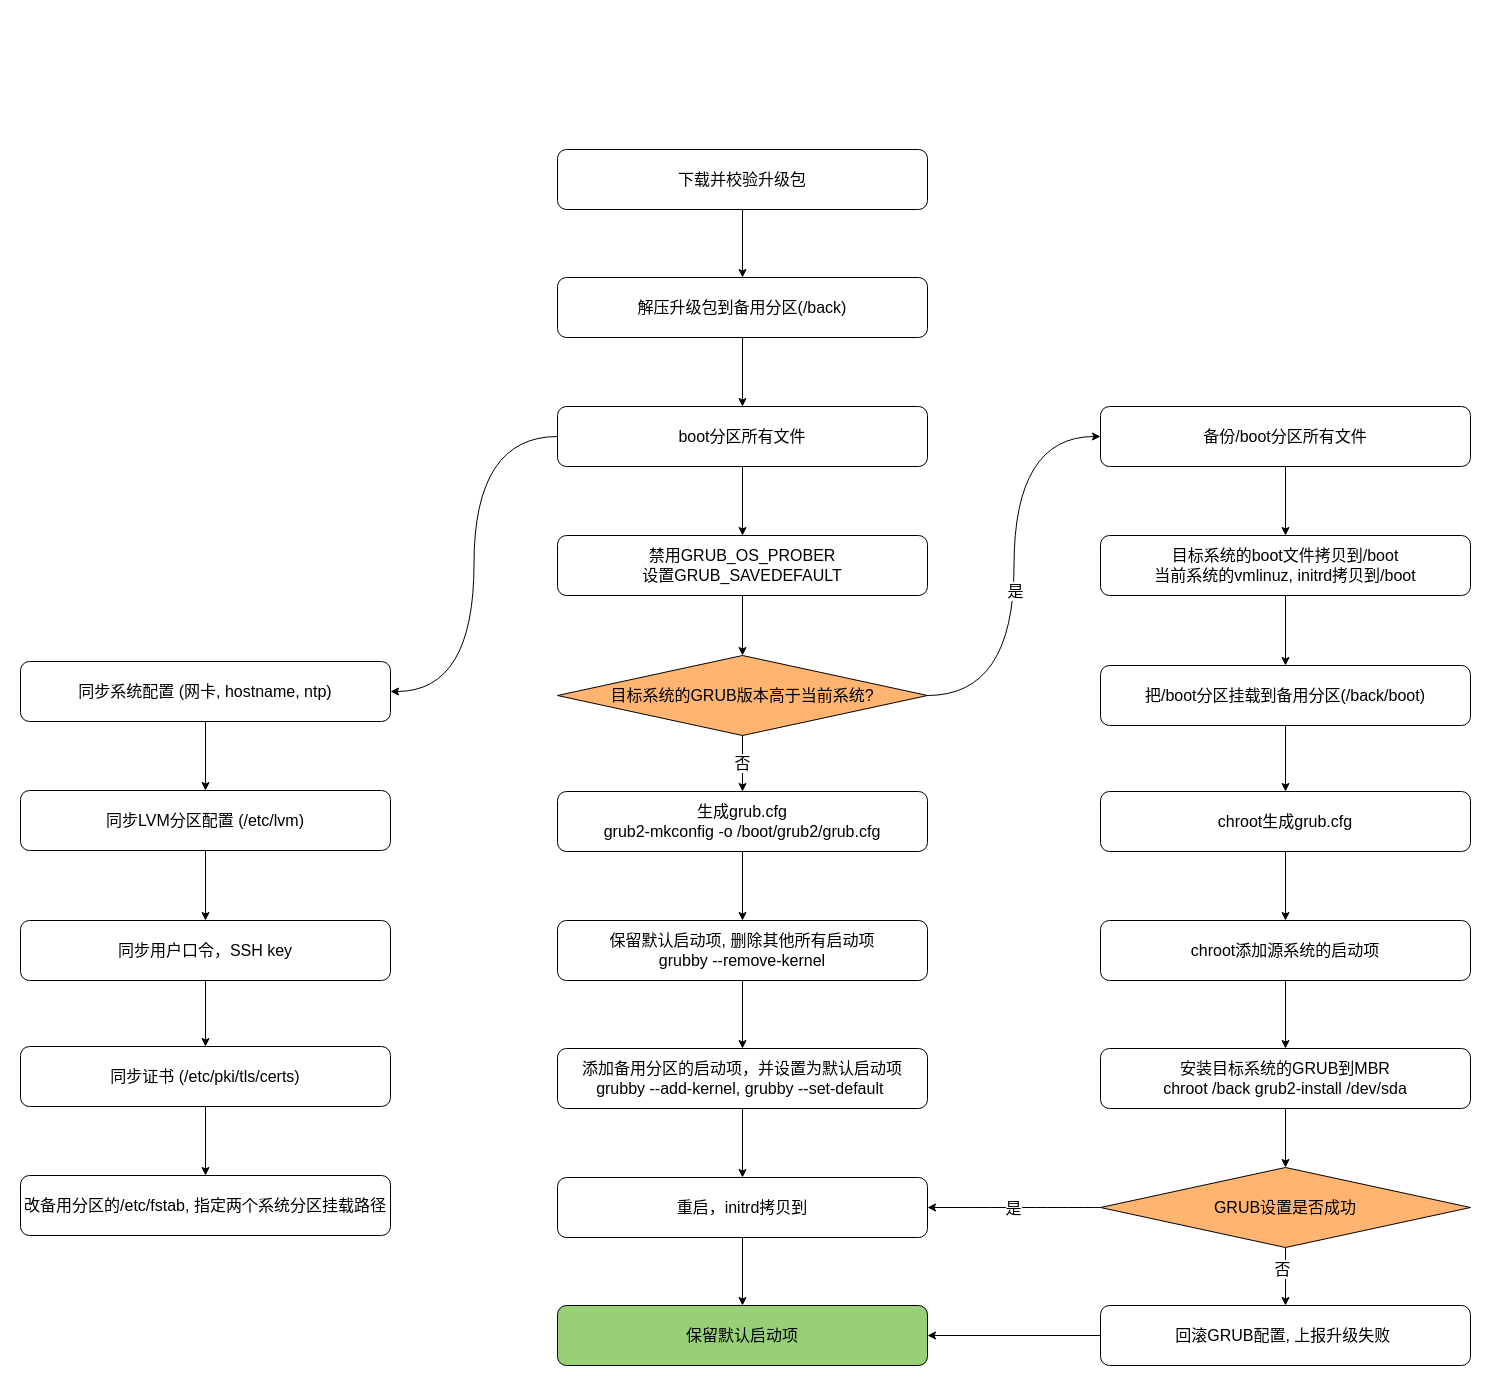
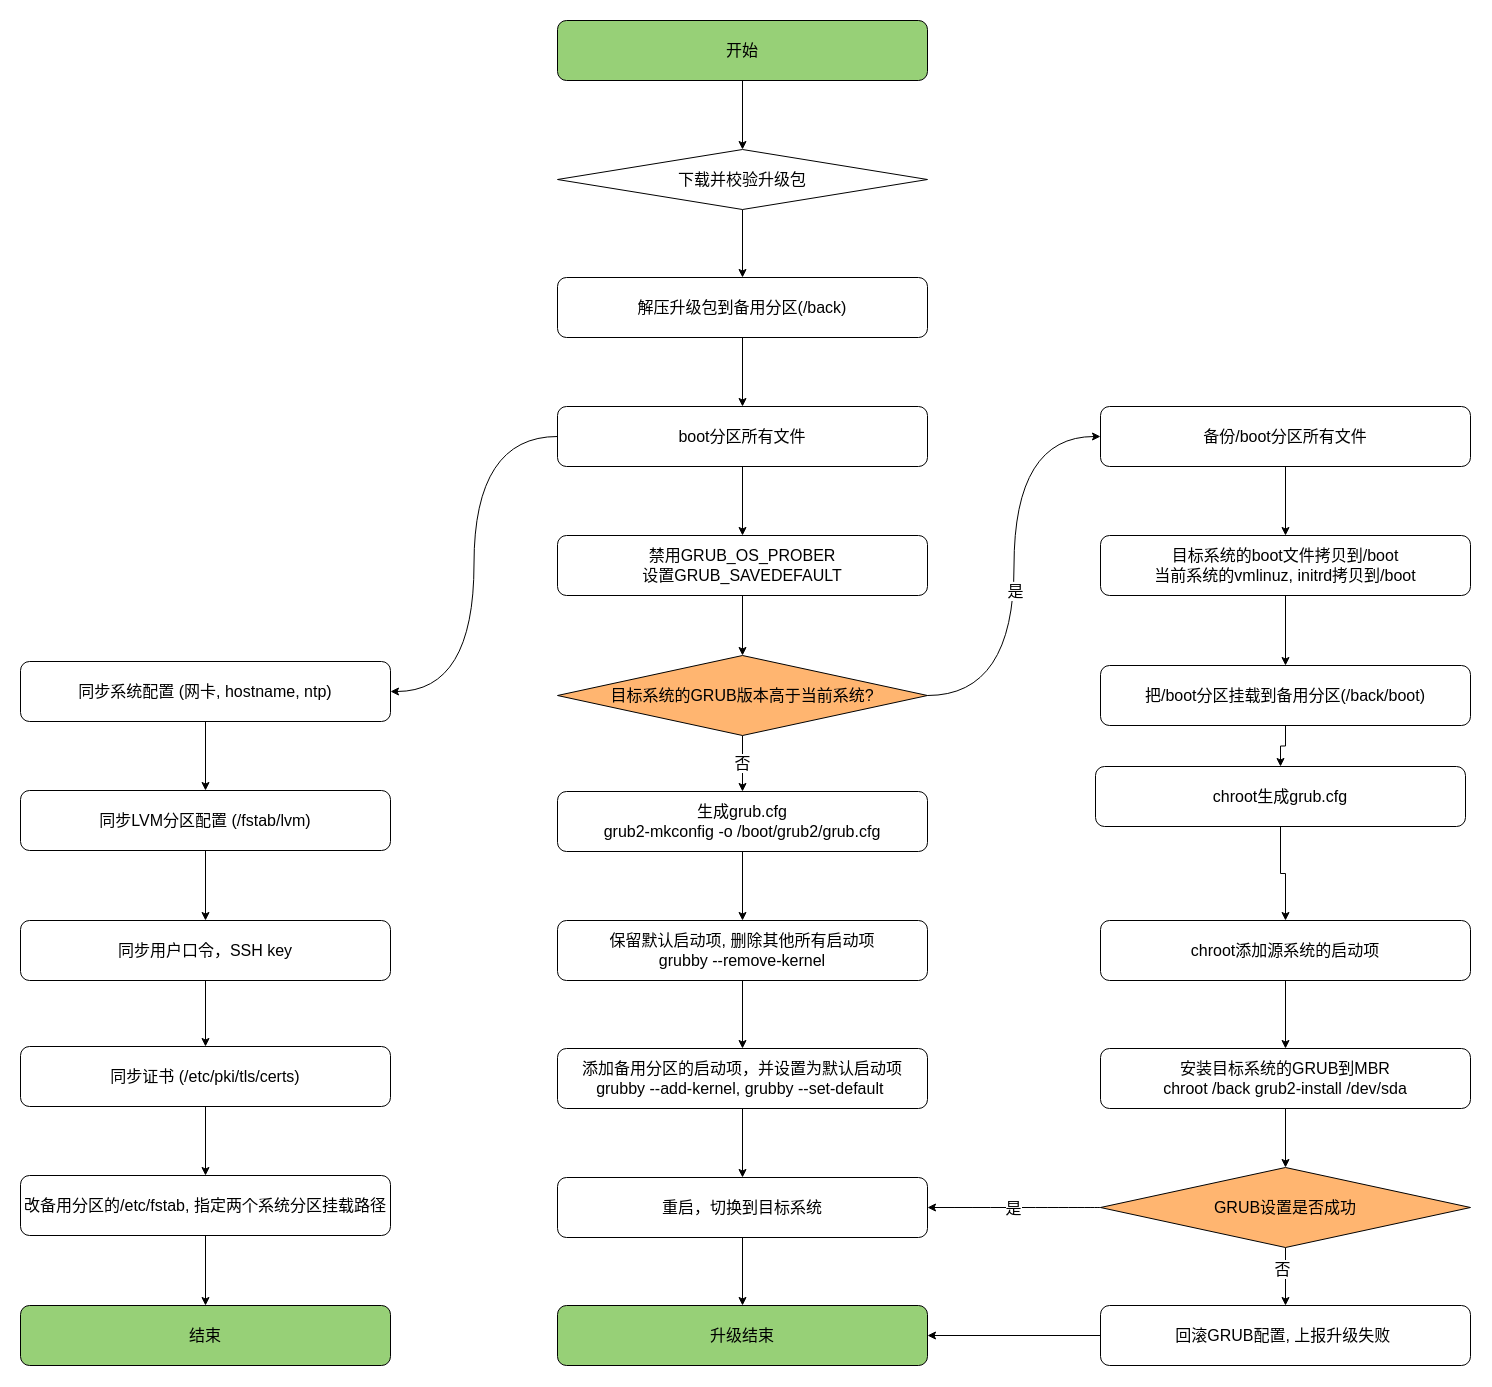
node "开始": added
edge "开始" -> "下载并校验升级包": added
node "下载并校验升级包": shape rounded rectangle -> diamond
node "同步LVM分区配置 (/etc/lvm)": label "同步LVM分区配置 (/etc/lvm)" -> "同步LVM分区配置 (/fstab/lvm)"
node "chroot生成grub.cfg": moved (1286, 822) -> (1281, 797)
node "重启，initrd拷贝到": label "重启，initrd拷贝到" -> "重启，切换到目标系统"
edge "改备用分区的/etc/fstab, 指定两个系统分区挂载路径" -> "结束": added
node "结束": added
node "保留默认启动项": label "保留默认启动项" -> "升级结束"
